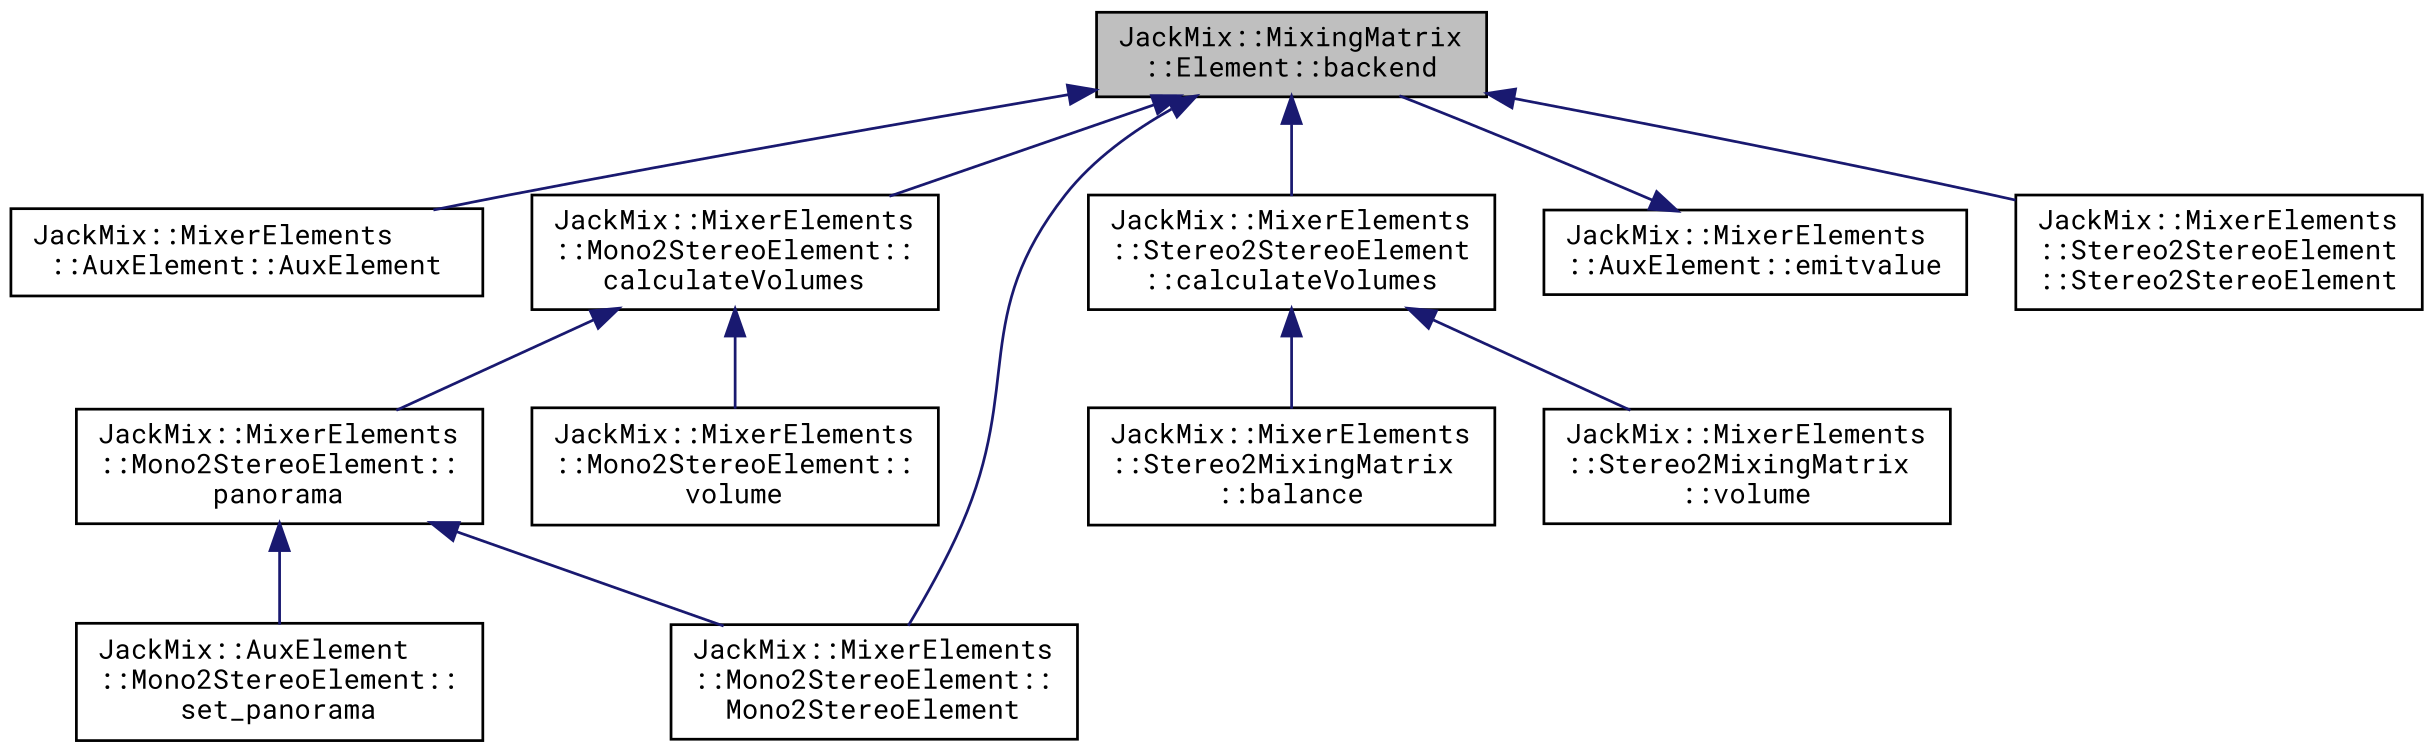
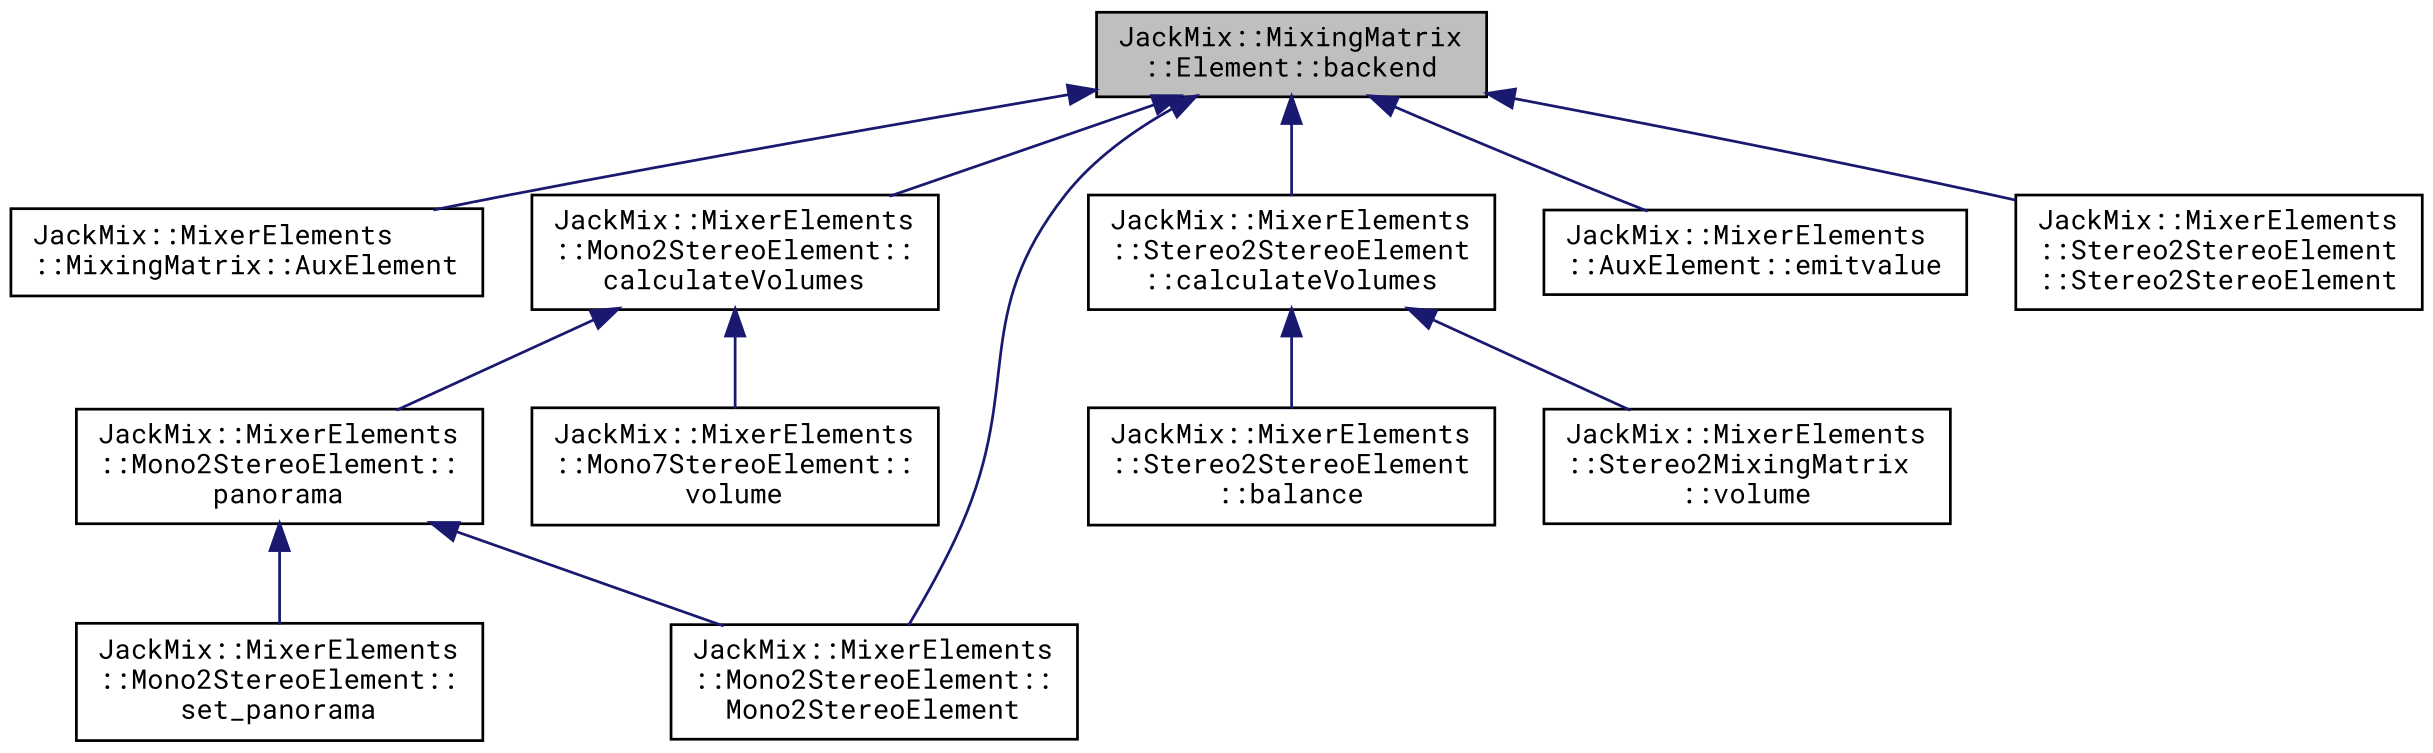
edge "JackMix::MixingMatrix ::Element::backend" -> "JackMix::MixerElements ::AuxElement::emitvalue": reversed
node "JackMix::MixerElements ::AuxElement::AuxElement": label "JackMix::MixerElements ::AuxElement::AuxElement" -> "JackMix::MixerElements ::MixingMatrix::AuxElement"
node "JackMix::MixerElements ::Mono2StereoElement:: volume": label "JackMix::MixerElements ::Mono2StereoElement:: volume" -> "JackMix::MixerElements ::Mono7StereoElement:: volume"
node "JackMix::MixerElements ::Stereo2MixingMatrix ::balance": label "JackMix::MixerElements ::Stereo2MixingMatrix ::balance" -> "JackMix::MixerElements ::Stereo2StereoElement ::balance"
node "JackMix::AuxElement ::Mono2StereoElement:: set_panorama": label "JackMix::AuxElement ::Mono2StereoElement:: set_panorama" -> "JackMix::MixerElements ::Mono2StereoElement:: set_panorama"
